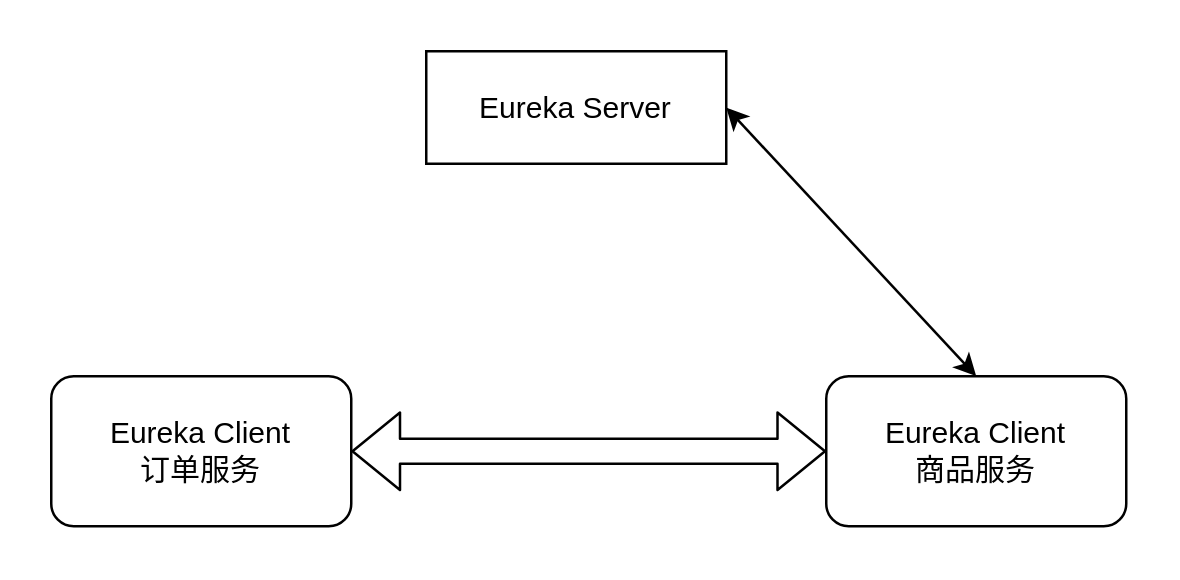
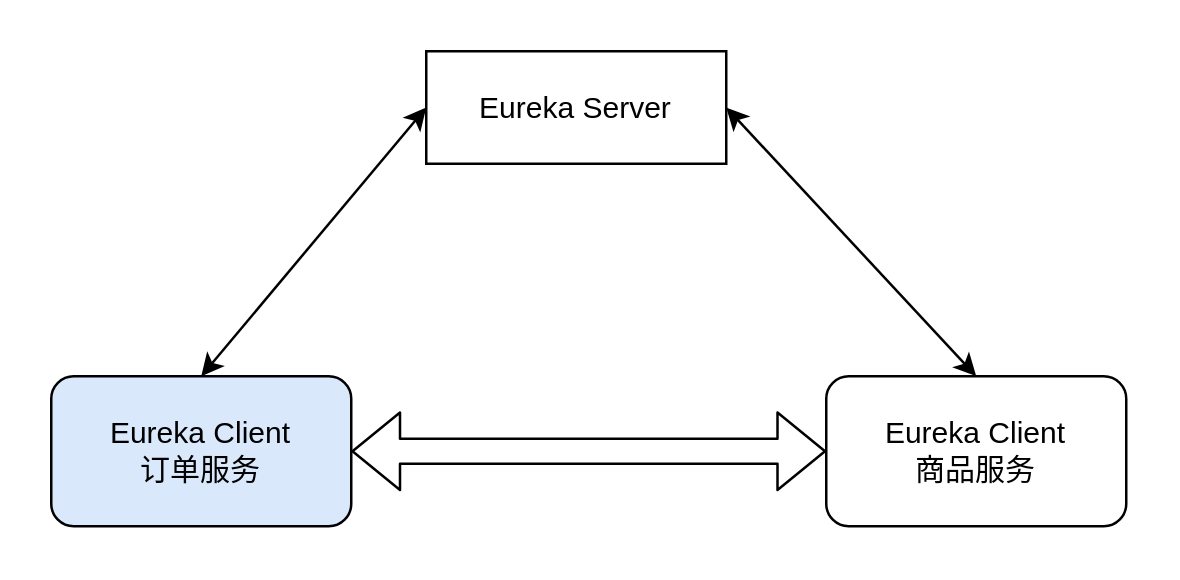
edge "Eureka Server" -- "Eureka Client 订单服务": added
node "Eureka Client 订单服务": fillcolor #ffffff -> #dae8fc
